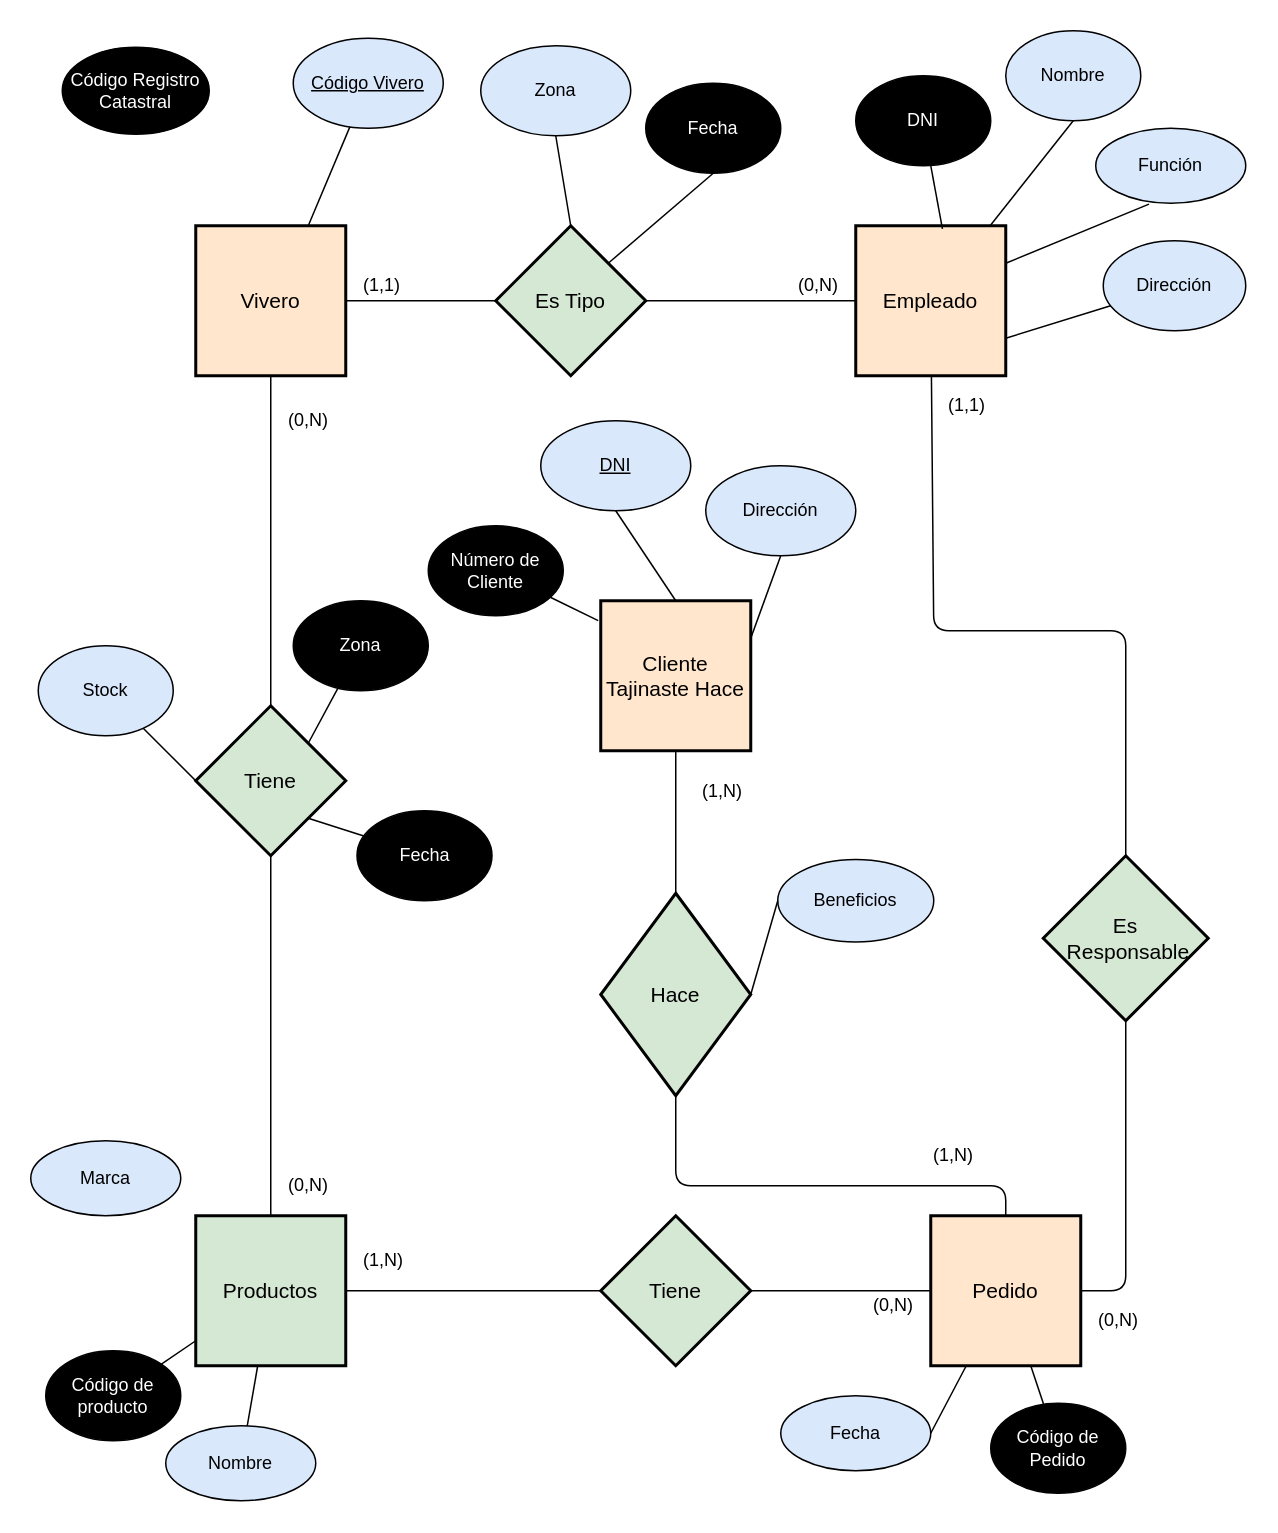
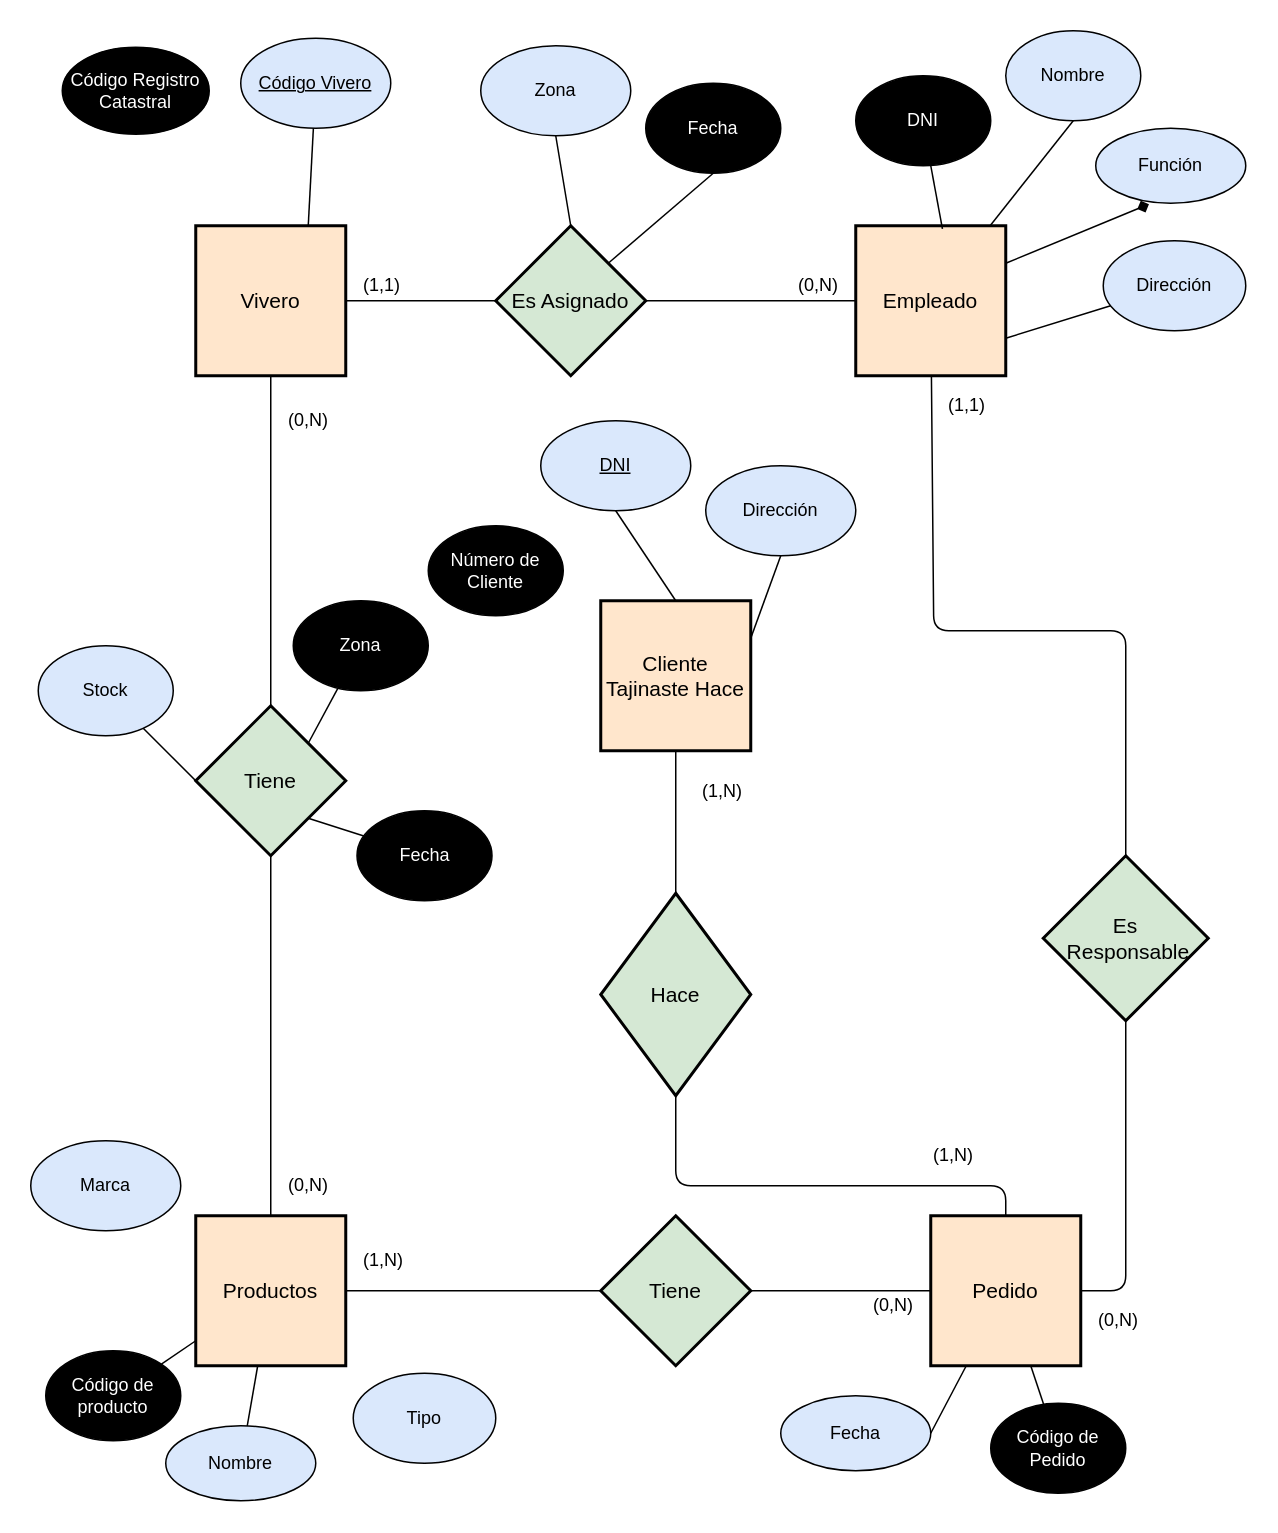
node "Código Vivero": moved (368, 83) -> (316, 83)
edge "Función" -- "Empleado": arrowhead none -> diamond
node "Es Tipo": label "Es Tipo" -> "Es Asignado"
edge "Número de Cliente" -- "Cliente Tajinaste Hace": removed
node "Beneficios": removed
edge "Beneficios" -- "Hace": removed
node "Marca": size 150x75 -> 150x90
node "Productos": fillcolor #d5e8d4 -> #ffe6cc
node "Tipo": added
